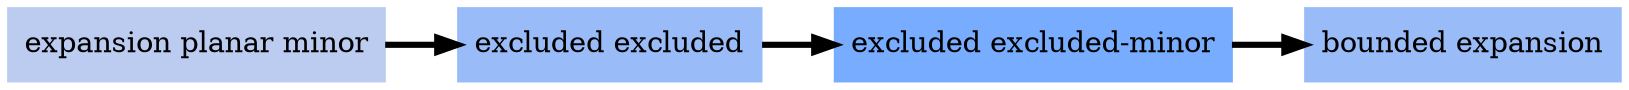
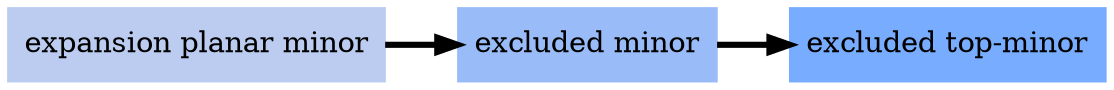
node "excluded excluded": label "excluded excluded" -> "excluded minor"
node "excluded excluded-minor": label "excluded excluded-minor" -> "excluded top-minor"
node "bounded expansion": removed
